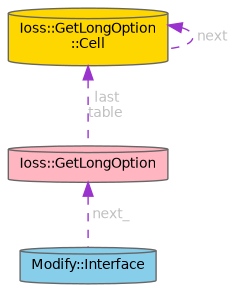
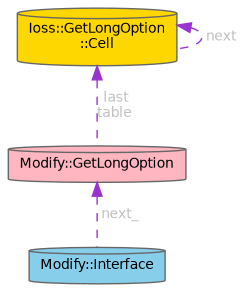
node "Ioss::GetLongOption": label "Ioss::GetLongOption" -> "Modify::GetLongOption"
